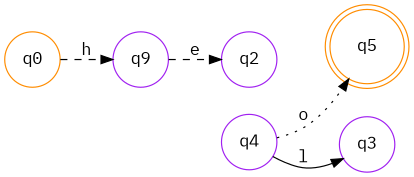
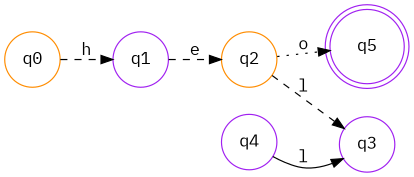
node "q5": color darkorange -> purple
node "q9": label "q9" -> "q1"
node "q2": color purple -> darkorange
edge "q2" -> "q3": added, label "l"
edge "q4" -> "q5": now "q2" -> "q5"
